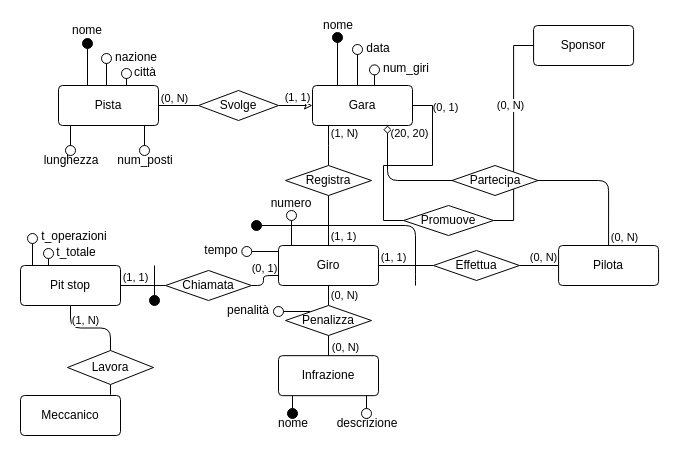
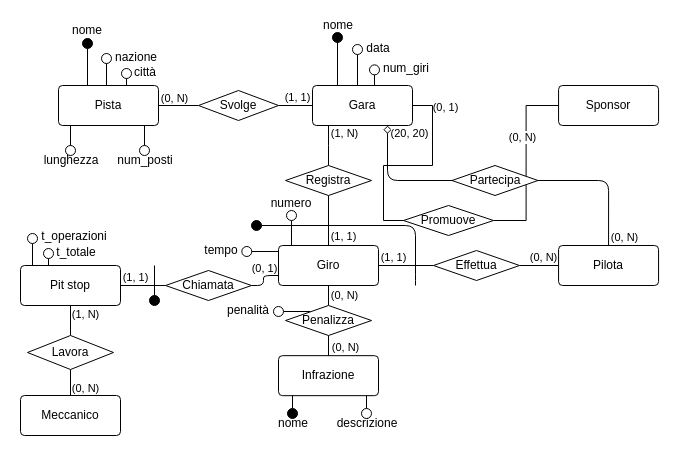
node "Sponsor": moved (584, 46) -> (609, 106)
edge "Svolge" -> "Gara": arrowhead classic -> none
node "Lavora": moved (111, 368) -> (71, 353)
